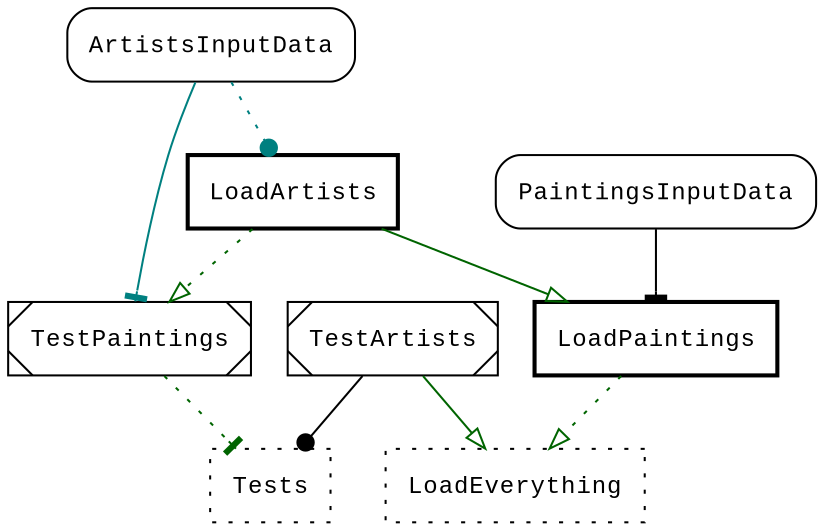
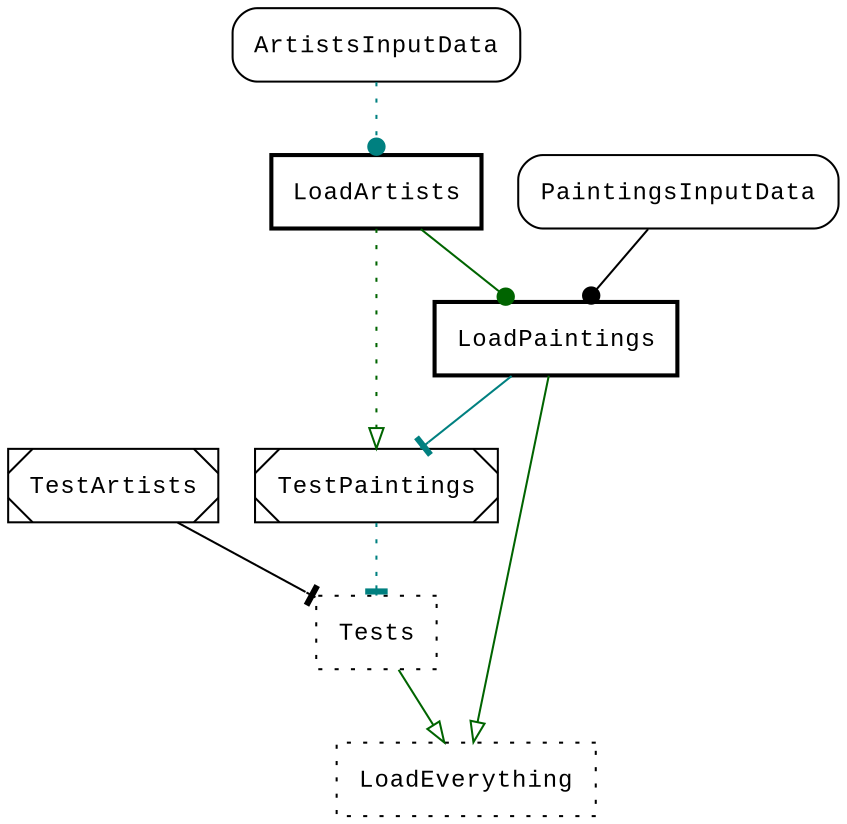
edge "ArtistsInputData" -> "TestPaintings": now "LoadPaintings" -> "TestPaintings"
edge "PaintingsInputData" -> "LoadPaintings": arrowhead tee -> dot
edge "LoadArtists" -> "LoadPaintings": arrowhead onormal -> dot
edge "TestArtists" -> "LoadEverything": now "Tests" -> "LoadEverything"
edge "LoadPaintings" -> "LoadEverything": style dotted -> solid
edge "TestArtists" -> "Tests": arrowhead dot -> tee
edge "TestPaintings" -> "Tests": color darkgreen -> teal
